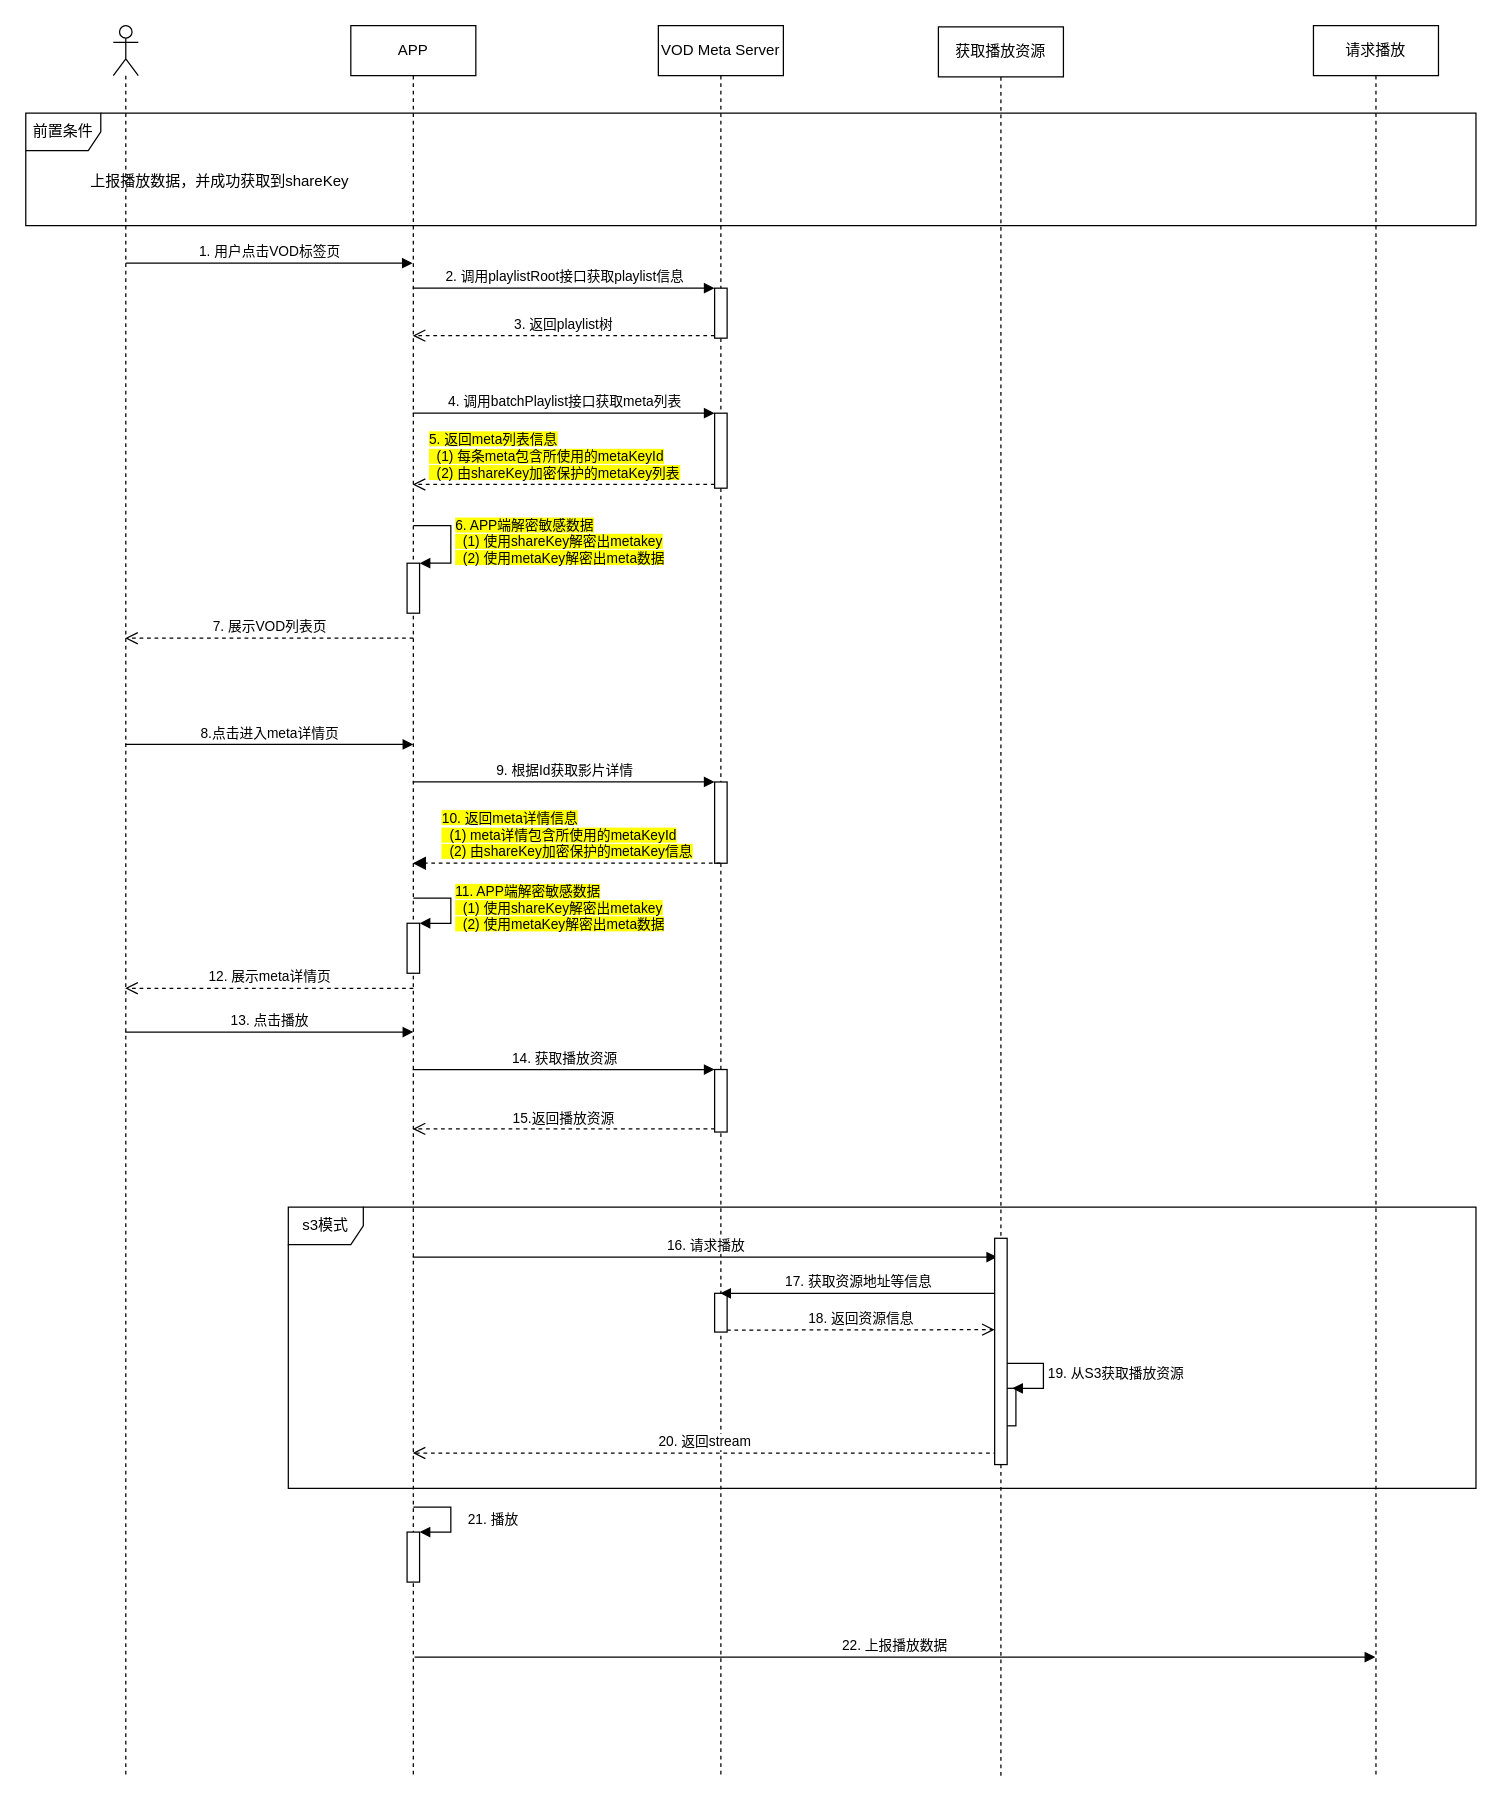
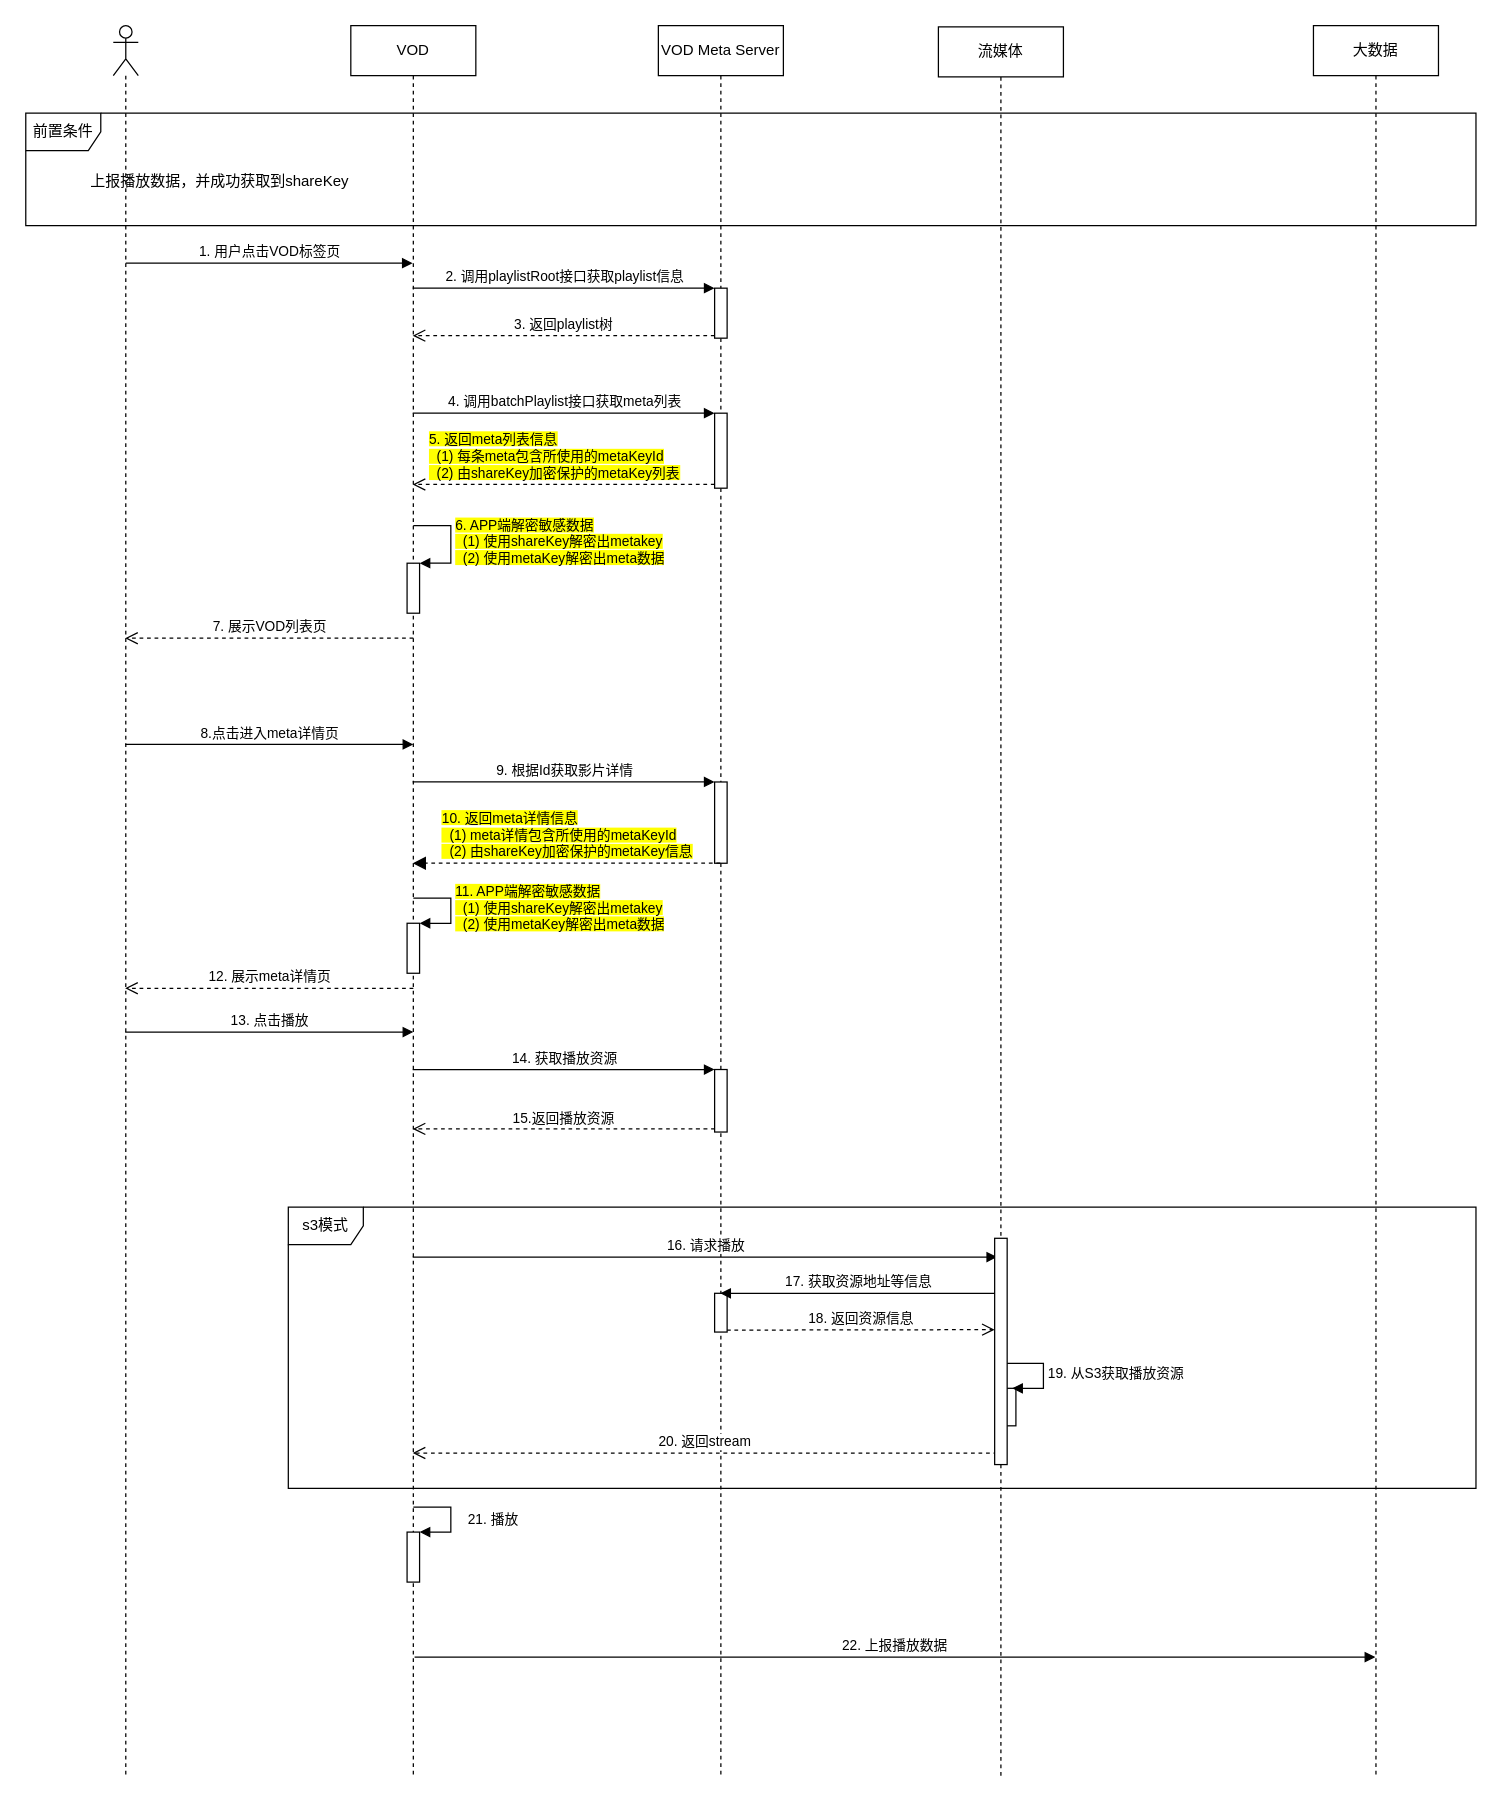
node "APP": label "APP" -> "VOD"
node "请求播放": label "请求播放" -> "大数据"
node "获取播放资源": label "获取播放资源" -> "流媒体"
